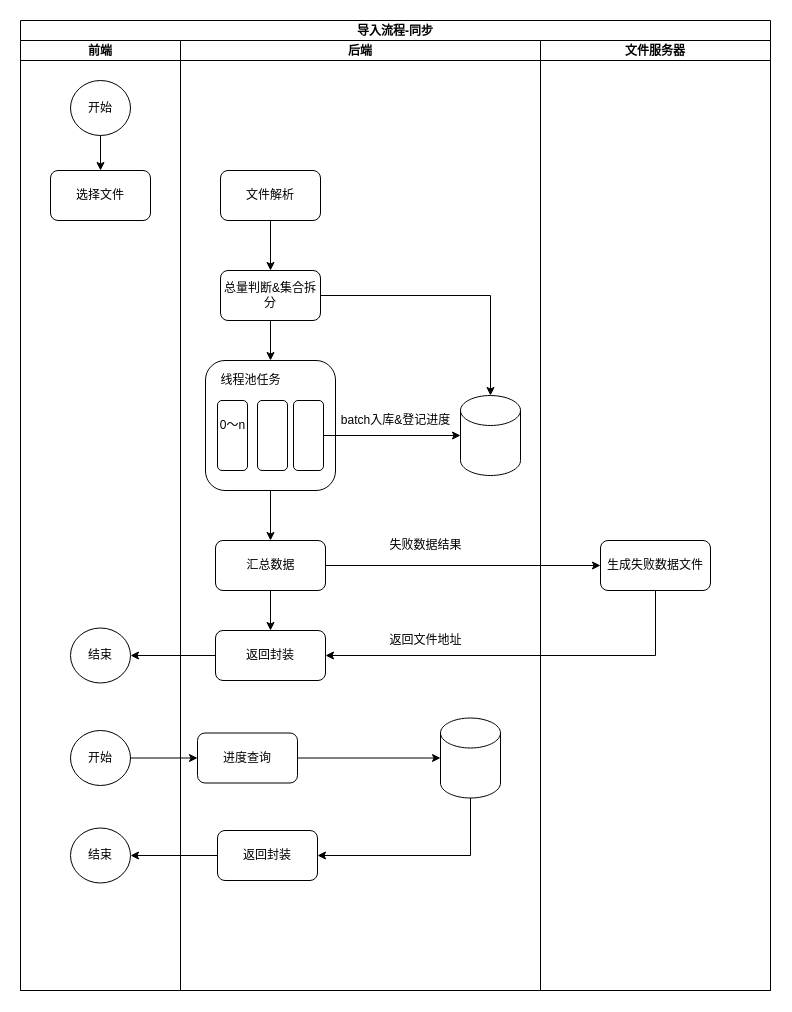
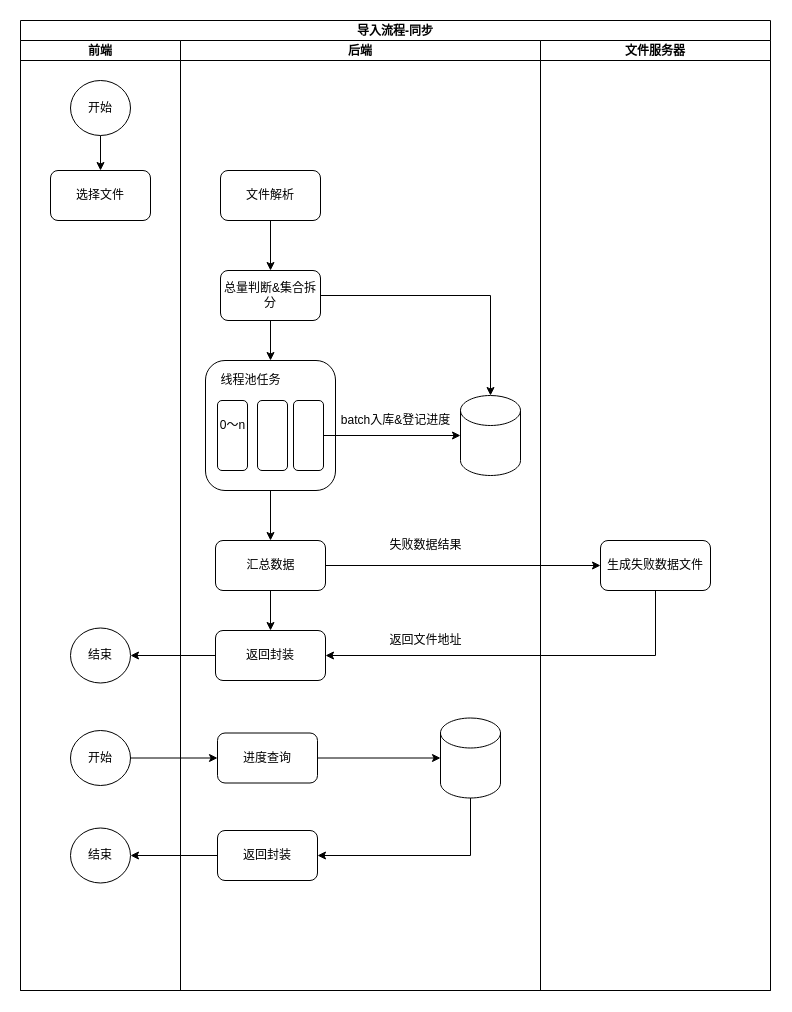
node "进度查询": moved (248, 758) -> (268, 758)
